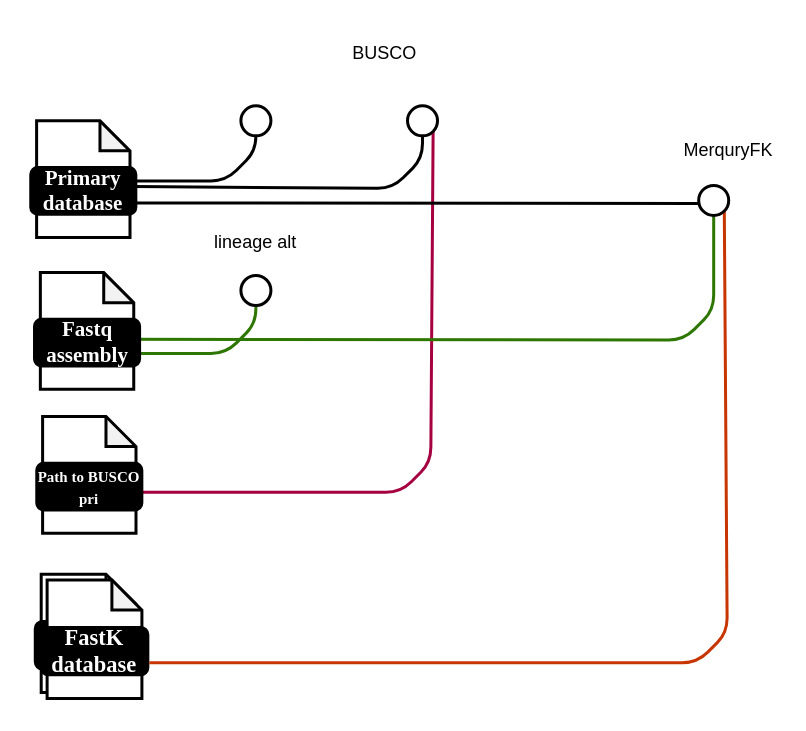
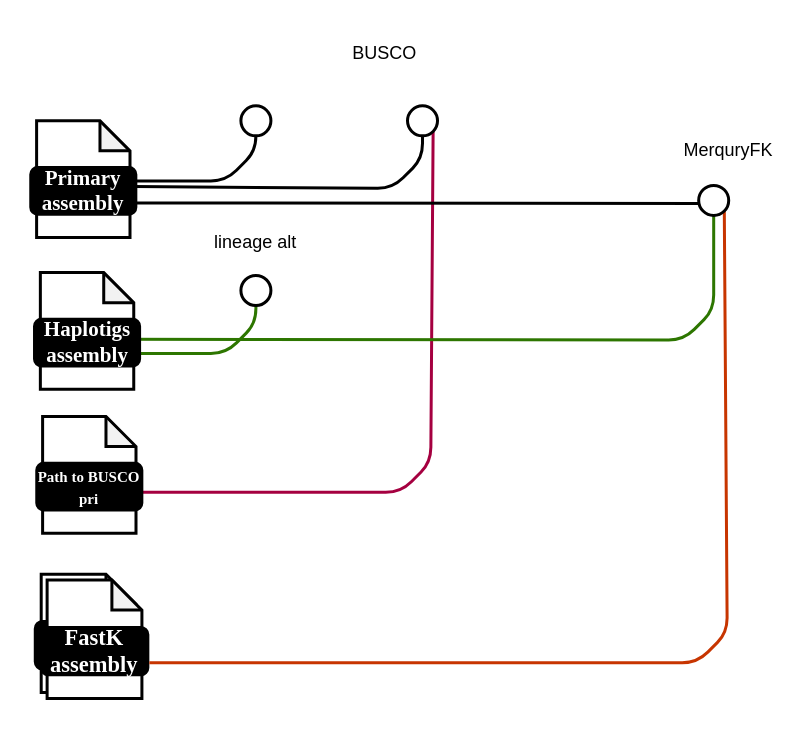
node "Primary database": label "Primary database" -> "Primary assembly"
node "Fastq assembly": label "Fastq assembly" -> "Haplotigs assembly"
node "FastK database": label "FastK database" -> "FastK assembly"
